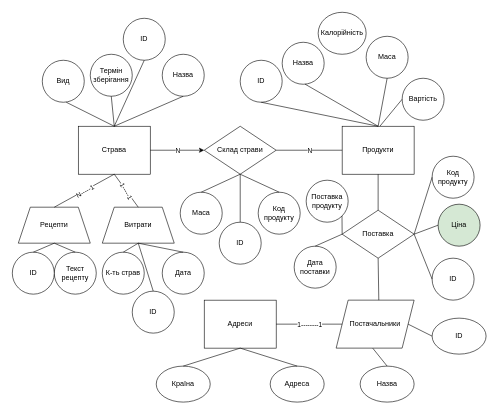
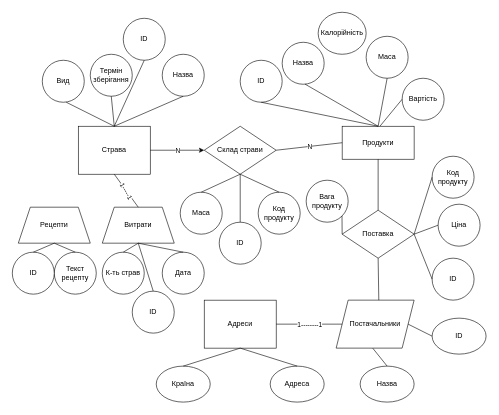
node "Продукти": size 72x48 -> 72x33
edge "Страва" -- "Рецепти": removed, label "N-----1"
node "Поставка продукту": label "Поставка продукту" -> "Вага продукту"
node "Ціна": fillcolor #d5e8d4 -> #ffffff
edge "Поставка" -- "Дата поставки": removed
node "Дата поставки": removed
